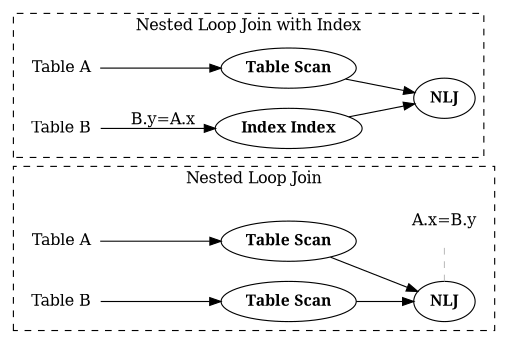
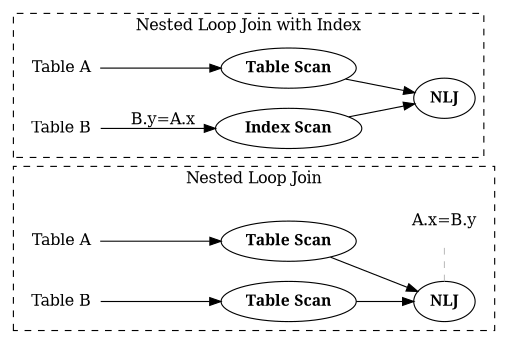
node "Index Index": label "Index Index" -> "Index Scan"
